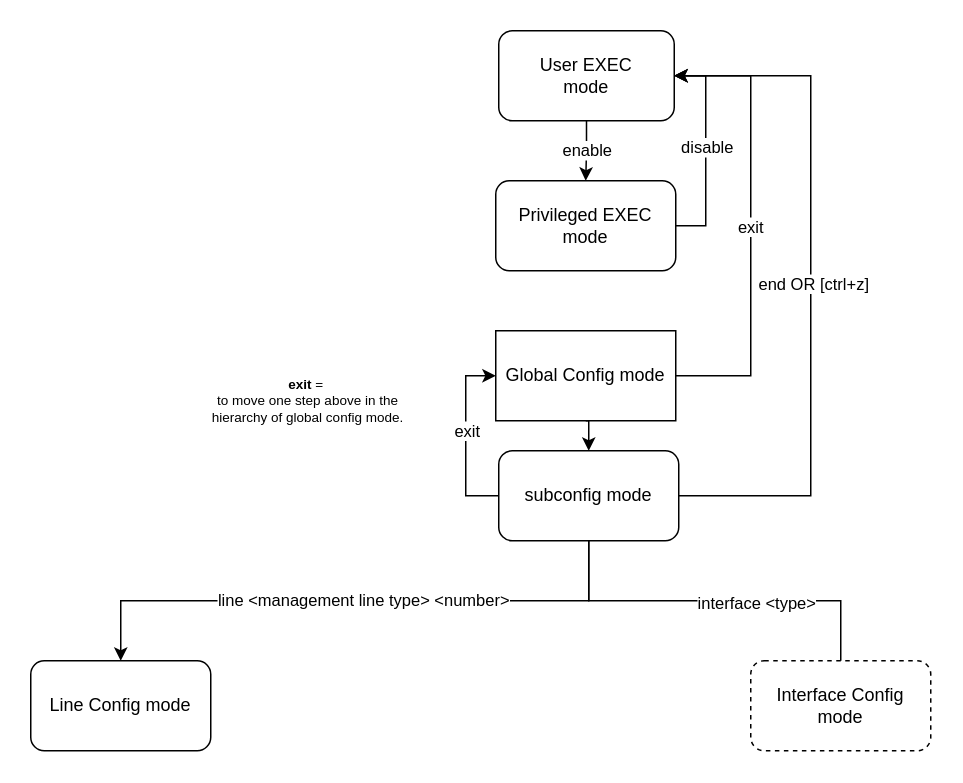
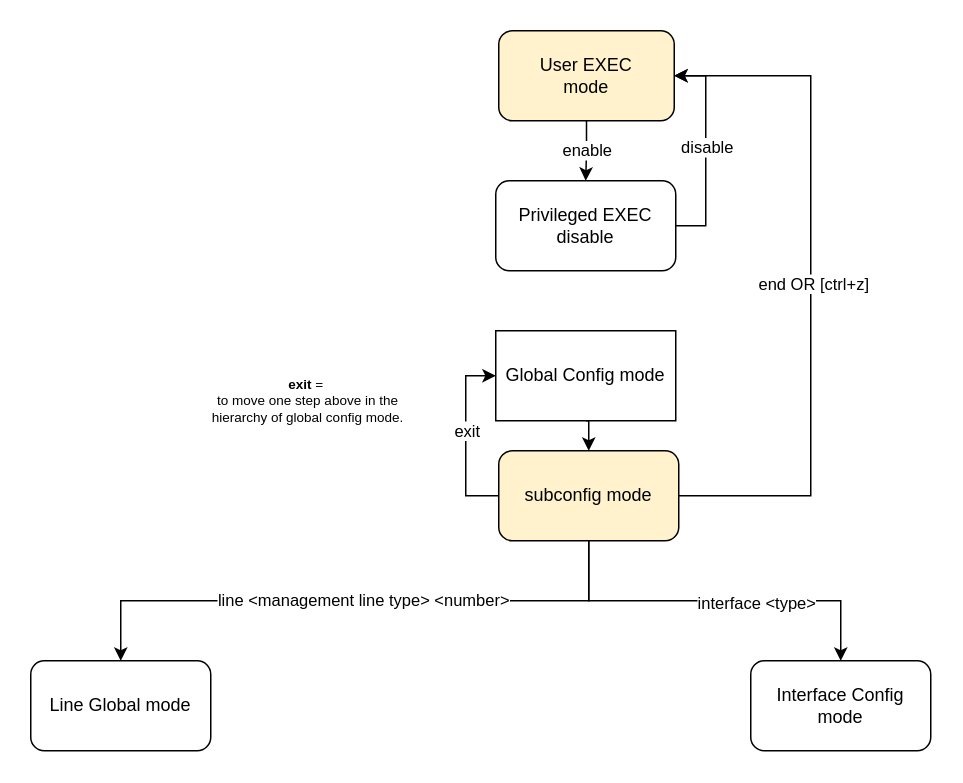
node "User EXEC mode": fillcolor #ffffff -> #fff2cc
node "Privileged EXEC mode": label "Privileged EXEC mode" -> "Privileged EXEC disable"
edge "Global Config mode" -> "User EXEC mode": removed, label "exit"
node "subconfig mode": fillcolor #ffffff -> #fff2cc
edge "subconfig mode" -- "Interface Config mode": arrowhead none -> classic
node "Line Config mode": label "Line Config mode" -> "Line Global mode"
node "Interface Config mode": style dashed -> solid
